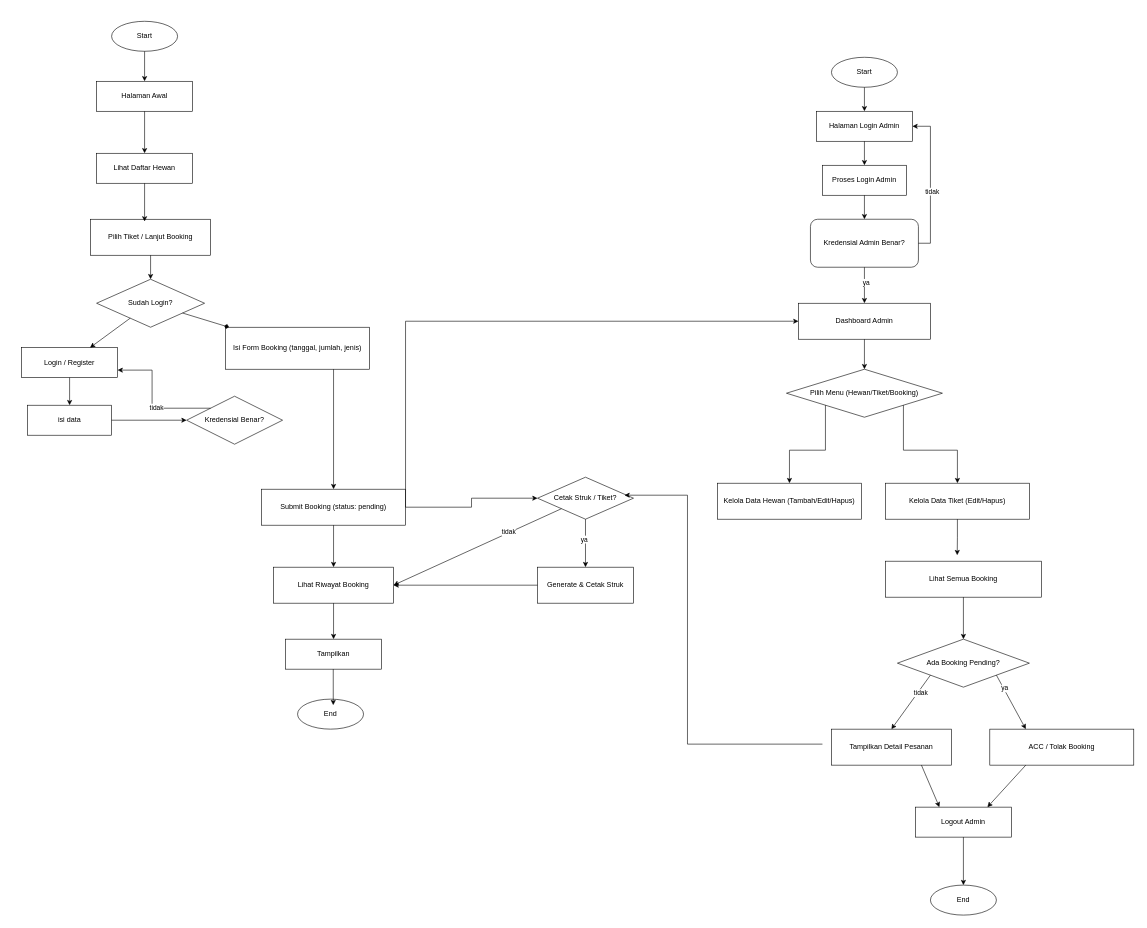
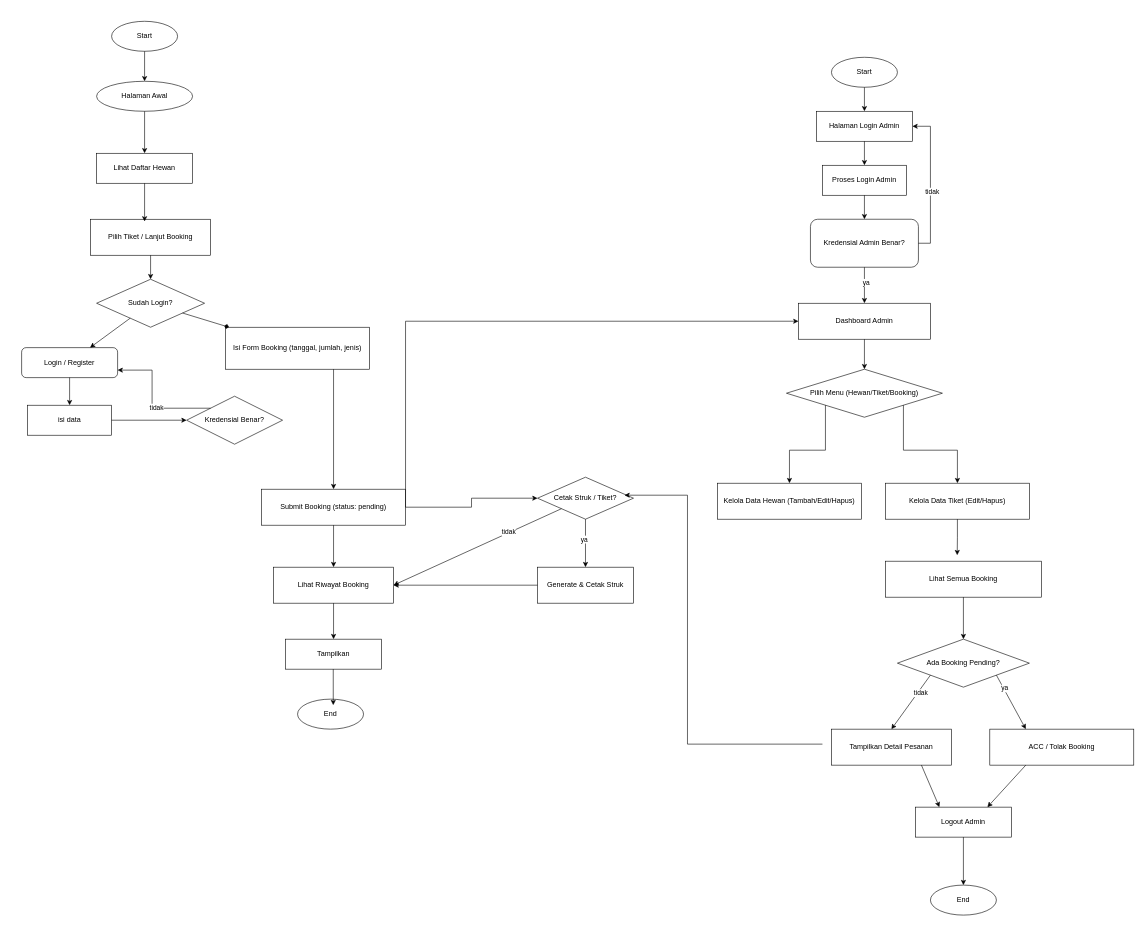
node "Halaman Awal": shape rectangle -> ellipse
node "Login / Register": shape rectangle -> rounded rectangle
